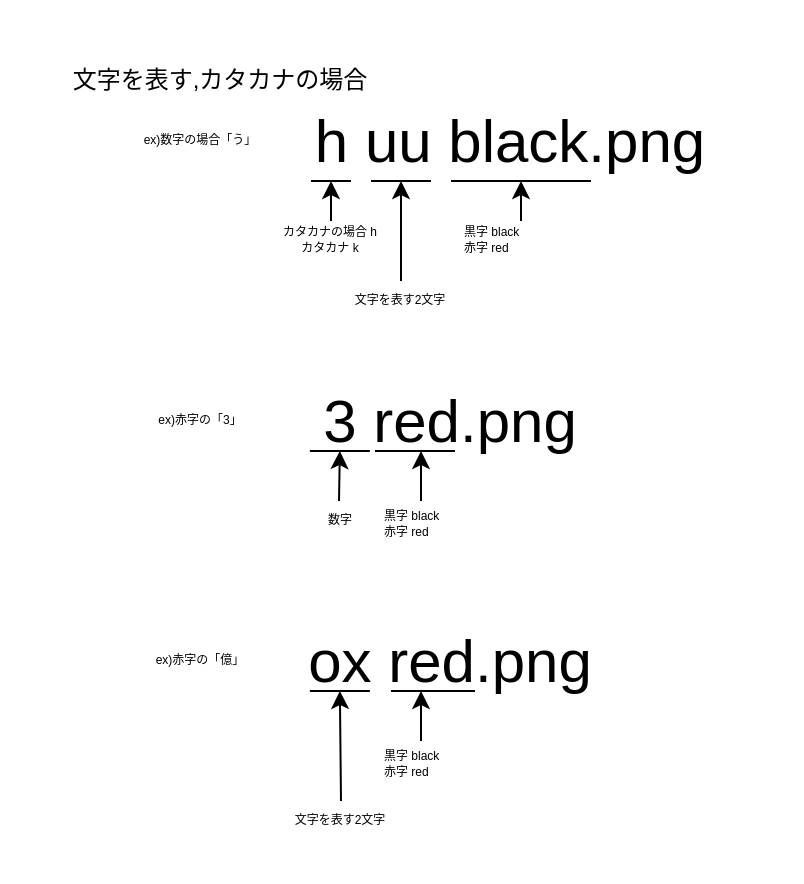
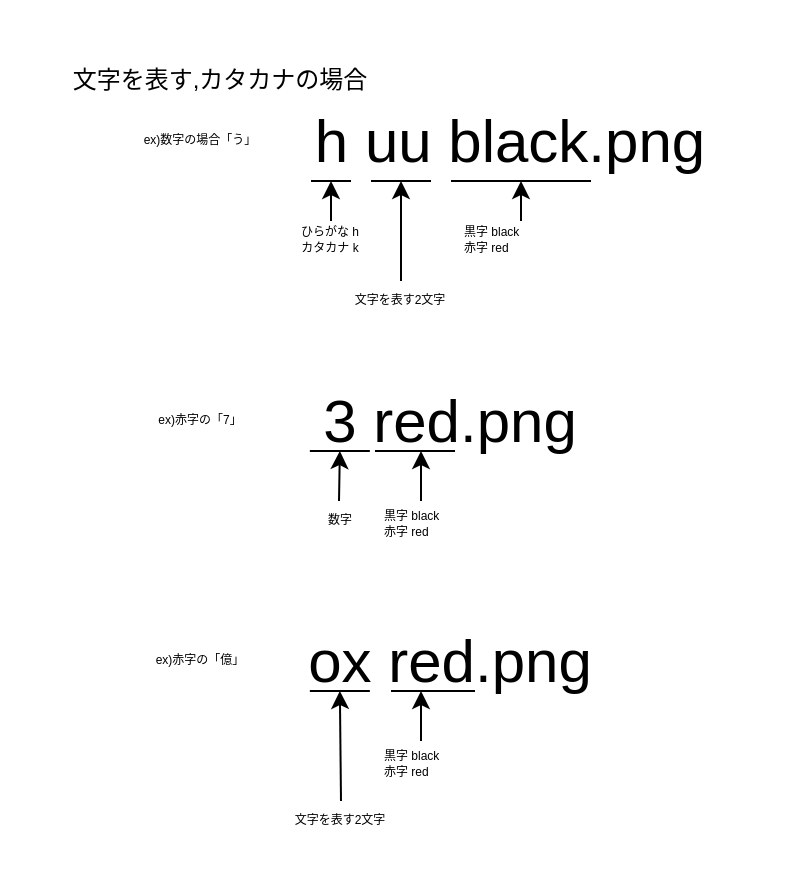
node "カタカナの場合 h カタカナ k": label "カタカナの場合 h カタカナ k" -> "ひらがな h カタカナ k"
node "ex)赤字の「3」": label "ex)赤字の「3」" -> "ex)赤字の「7」"
